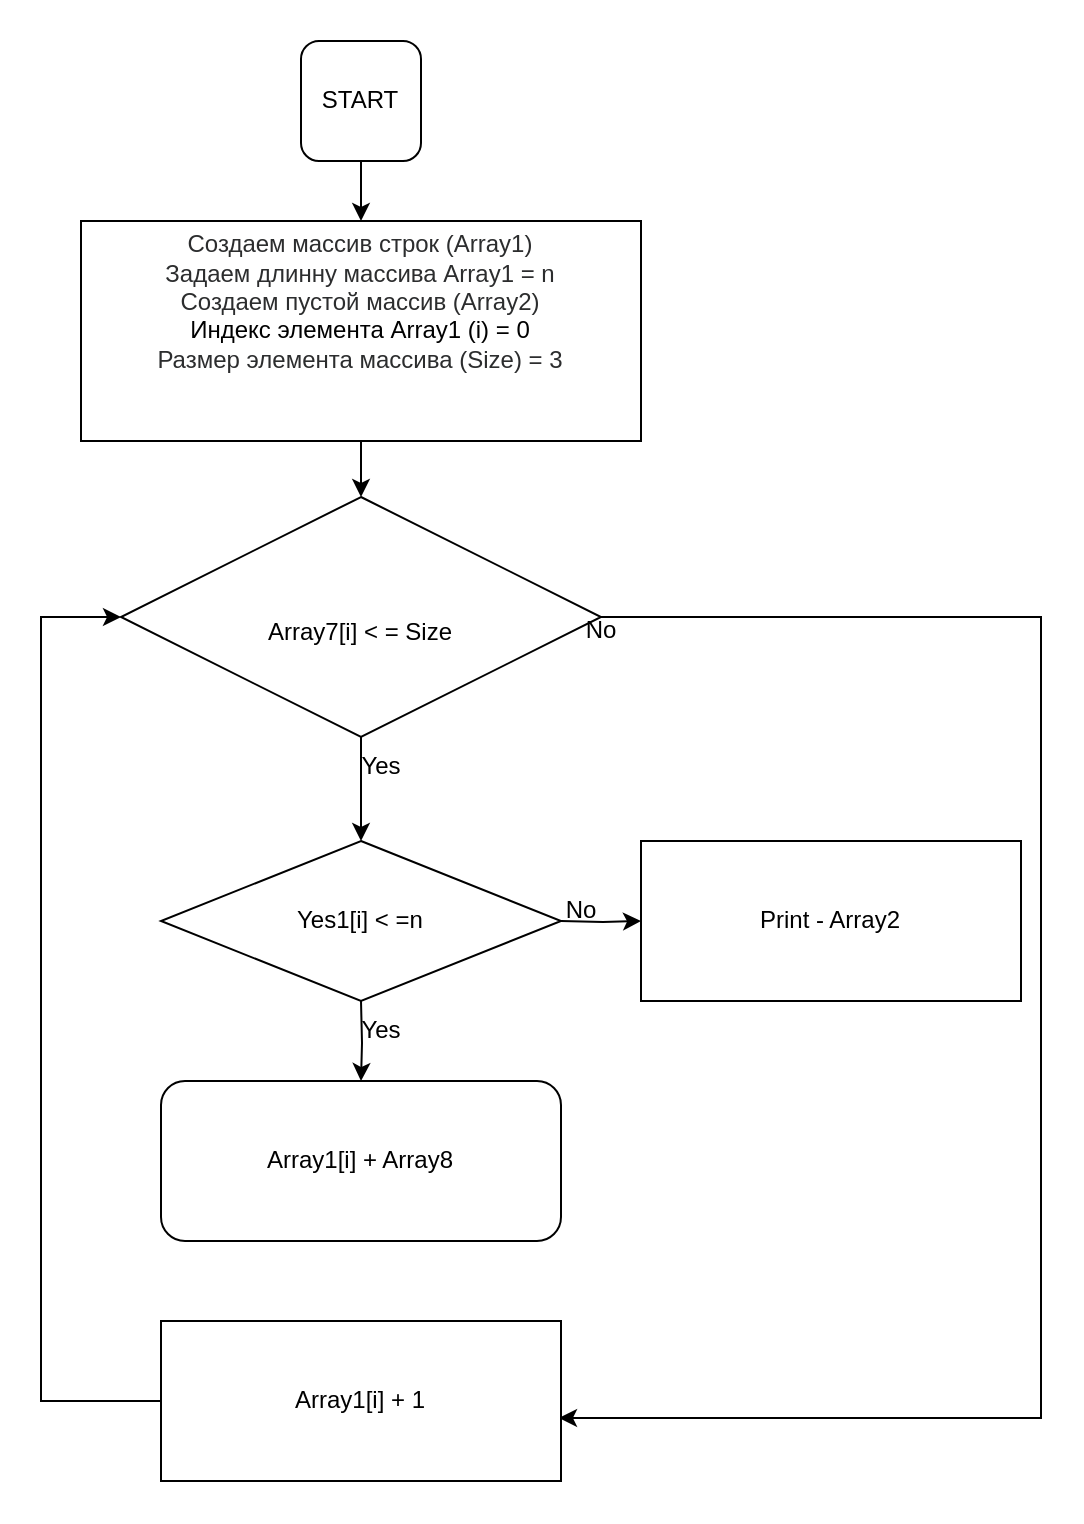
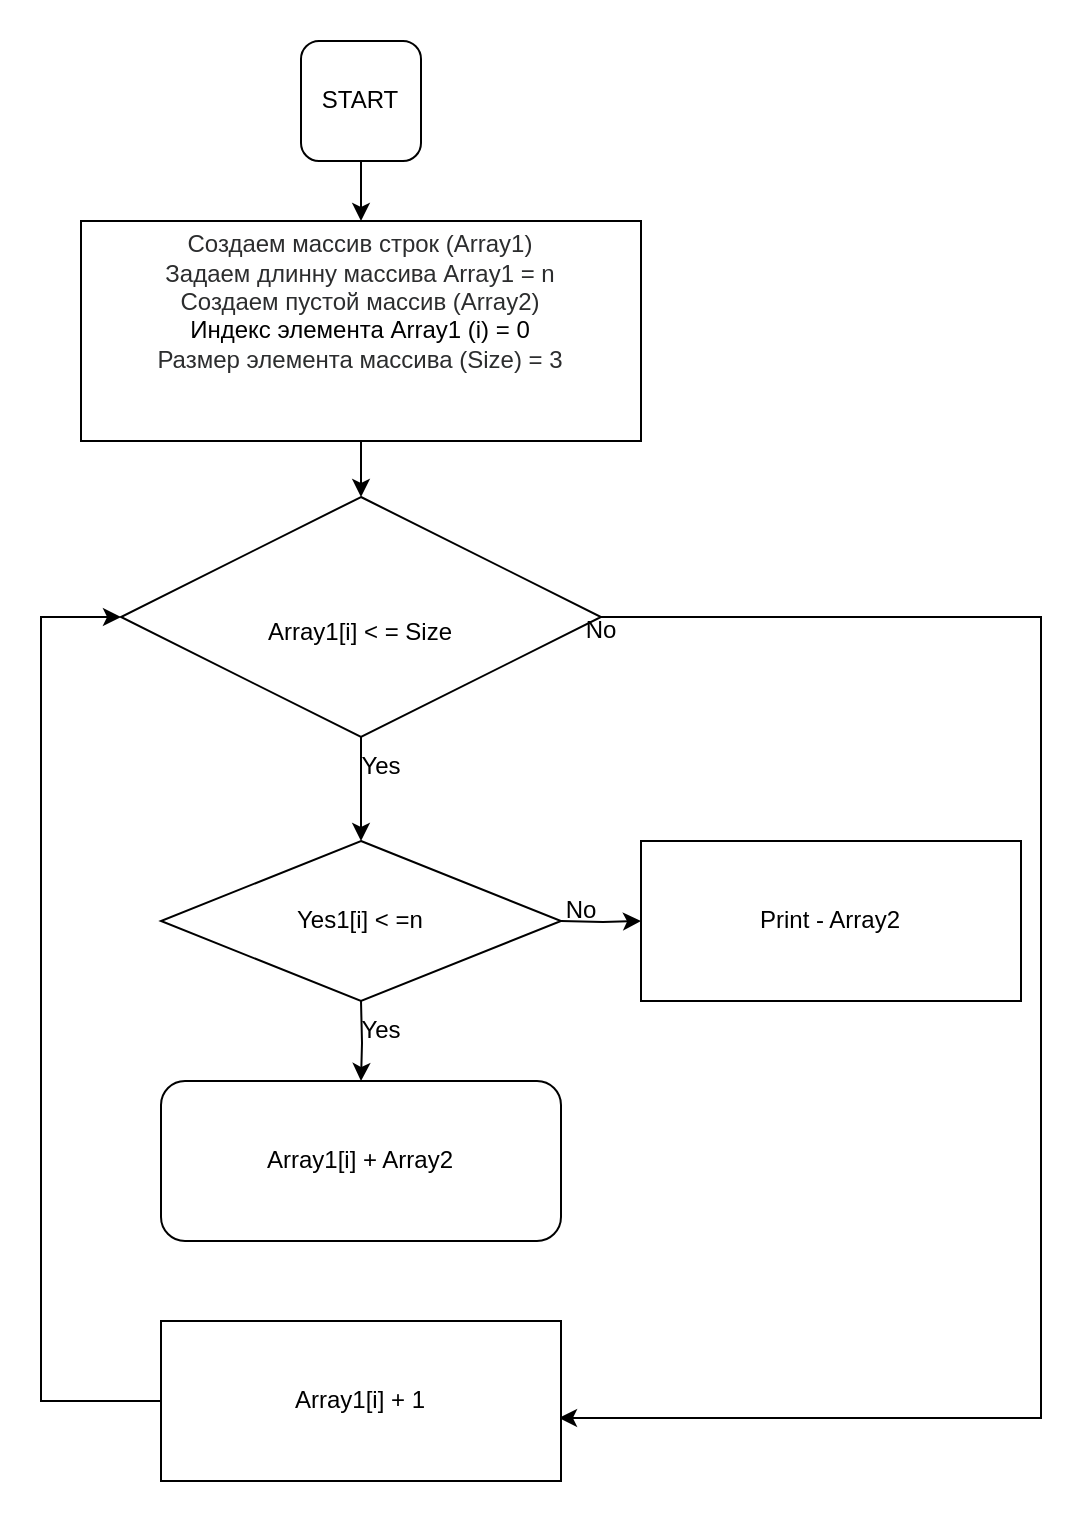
node "Array7[i] < = Size": label "Array7[i] < = Size" -> "Array1[i] < = Size"
node "Array1[i] + Array8": label "Array1[i] + Array8" -> "Array1[i] + Array2"
